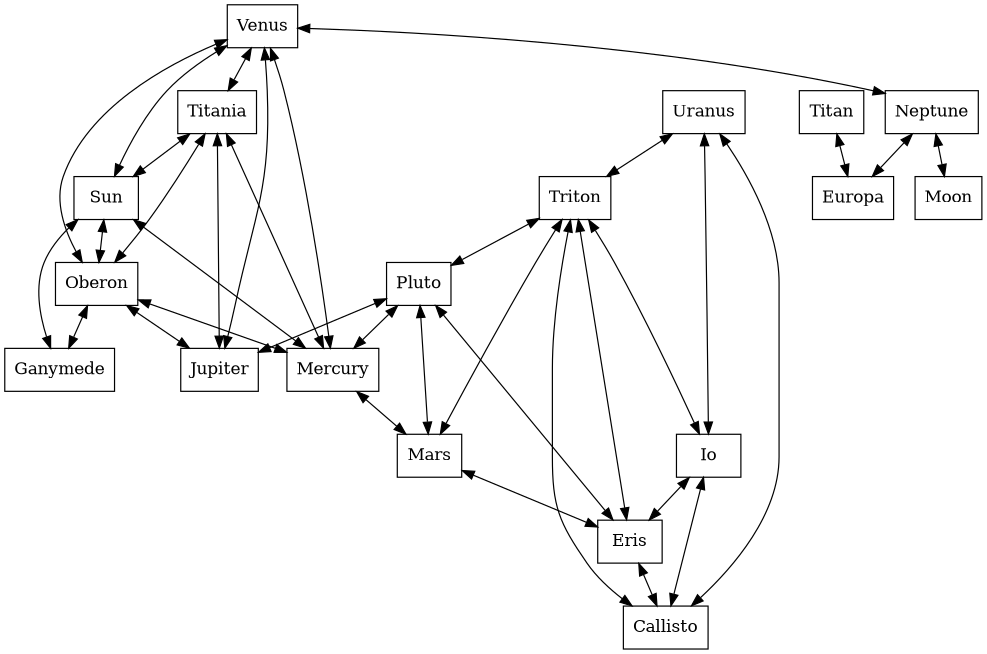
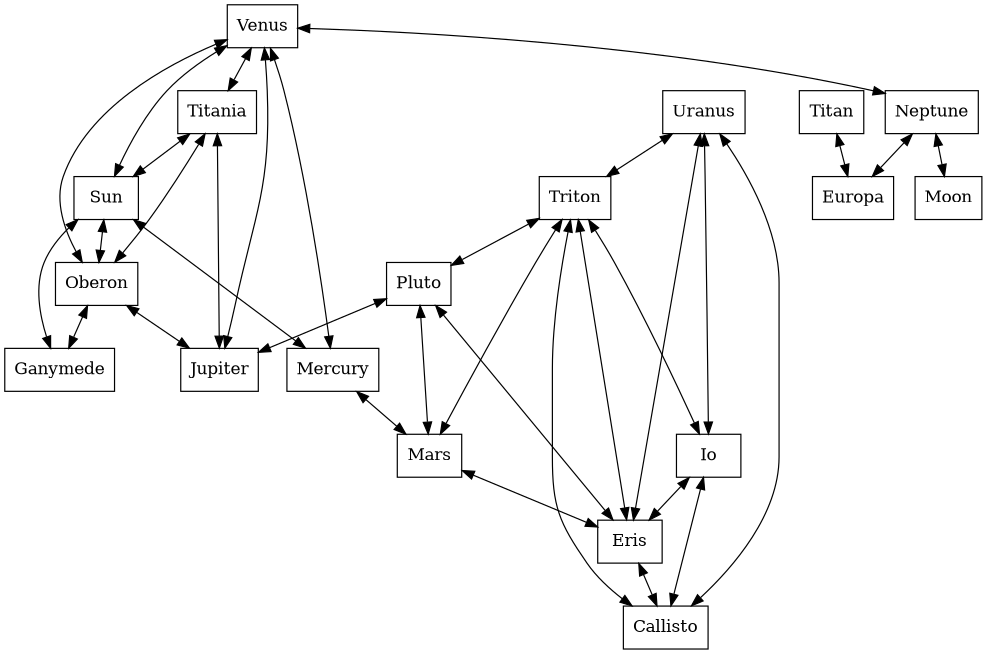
edge "Titania" -- "Mercury": removed
edge "Oberon" -- "Mercury": removed
edge "Pluto" -- "Mercury": removed
edge "Uranus" -- "Eris": added
